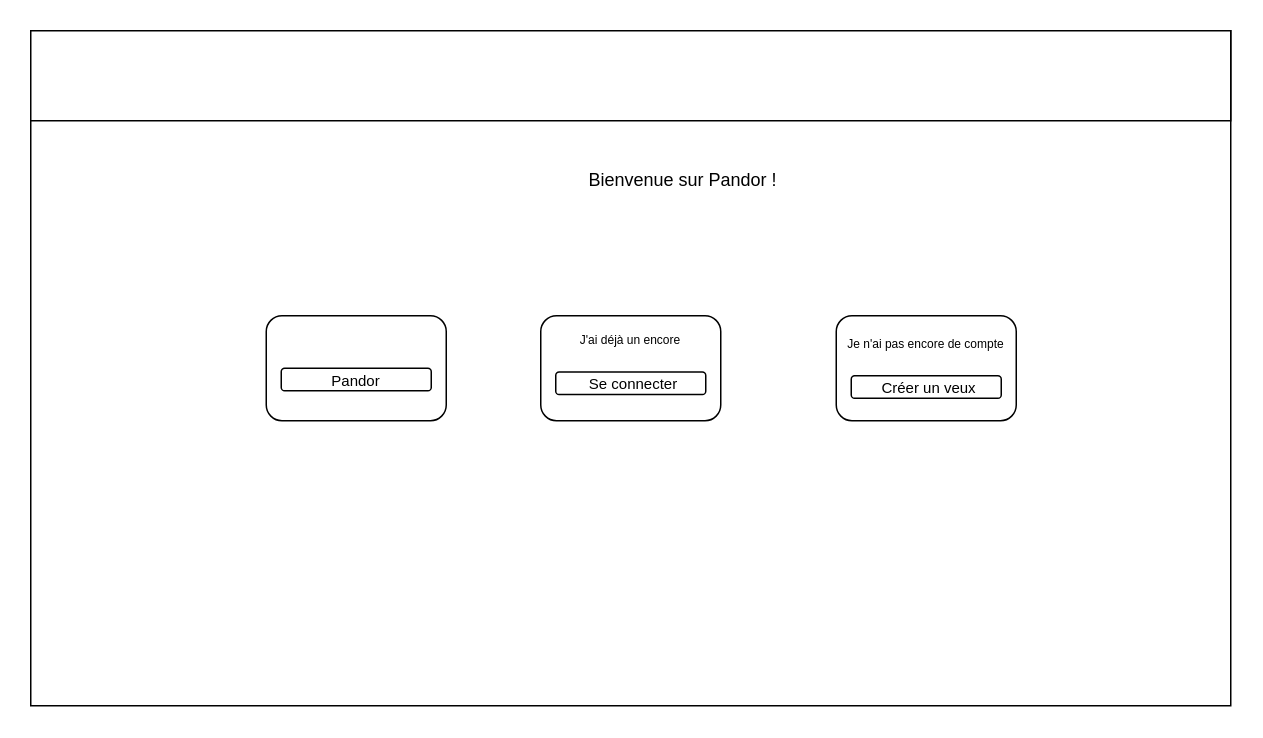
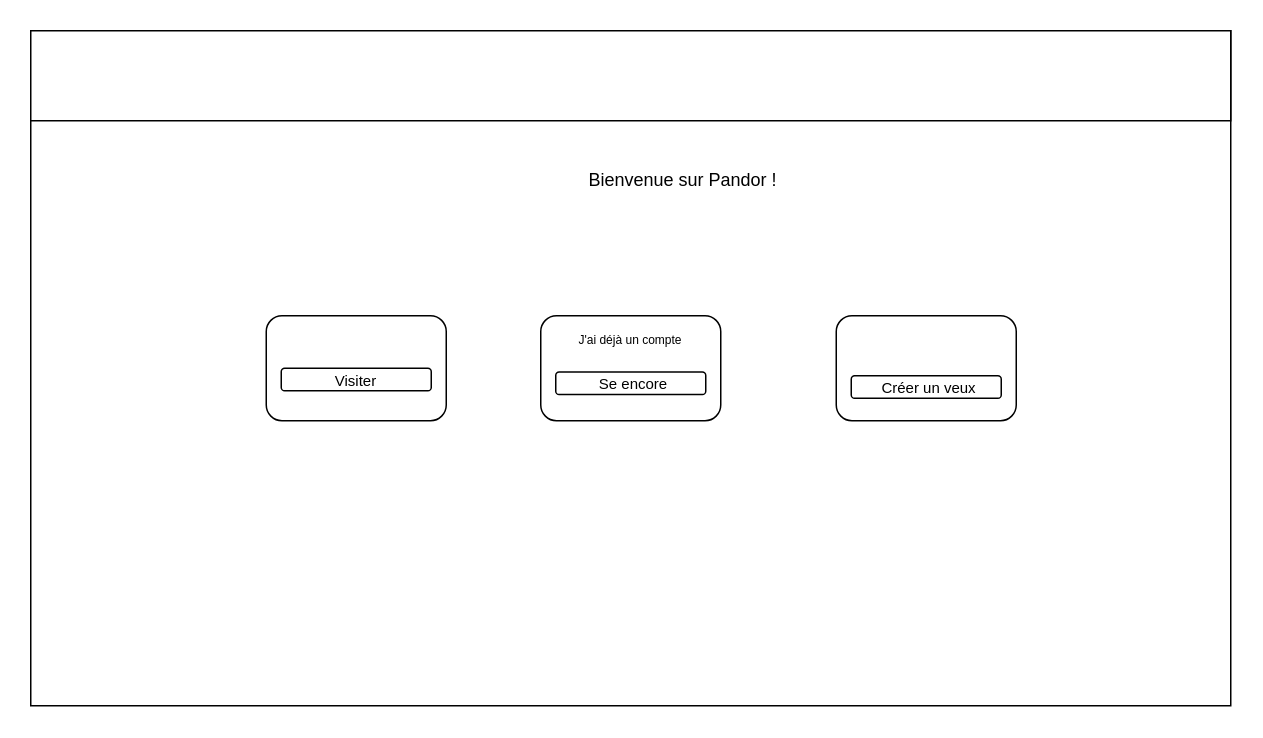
node "J'ai déjà un encore": label "J'ai déjà un encore" -> "J'ai déjà un compte"
node "Je n'ai pas encore de compte": removed
node "Pandor": label "Pandor" -> "Visiter"
node "Se connecter": label "Se connecter" -> "Se encore"
